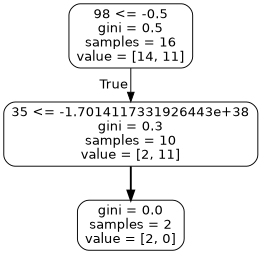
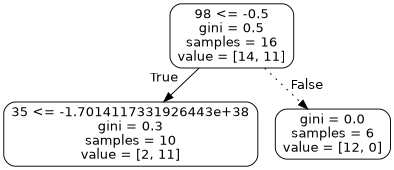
node "gini = 0.0 samples = 6 value = [12, 0]": added
node "gini = 0.0 samples = 2 value = [2, 0]": removed
